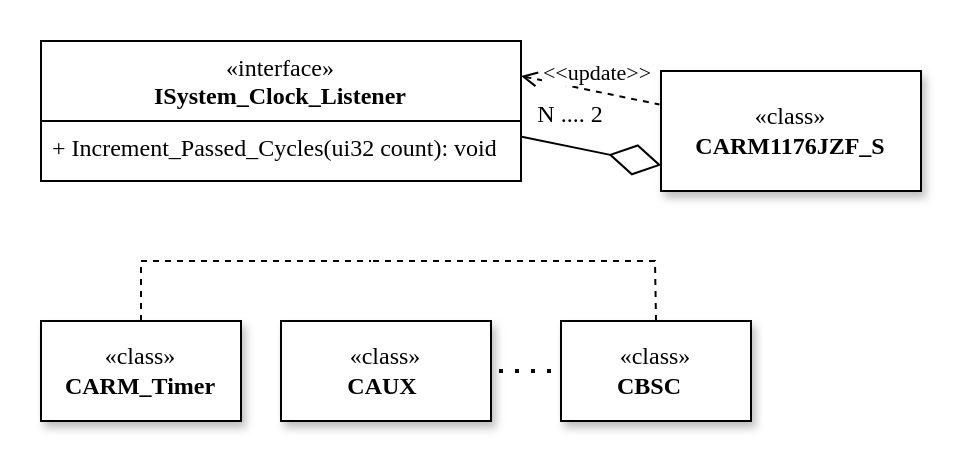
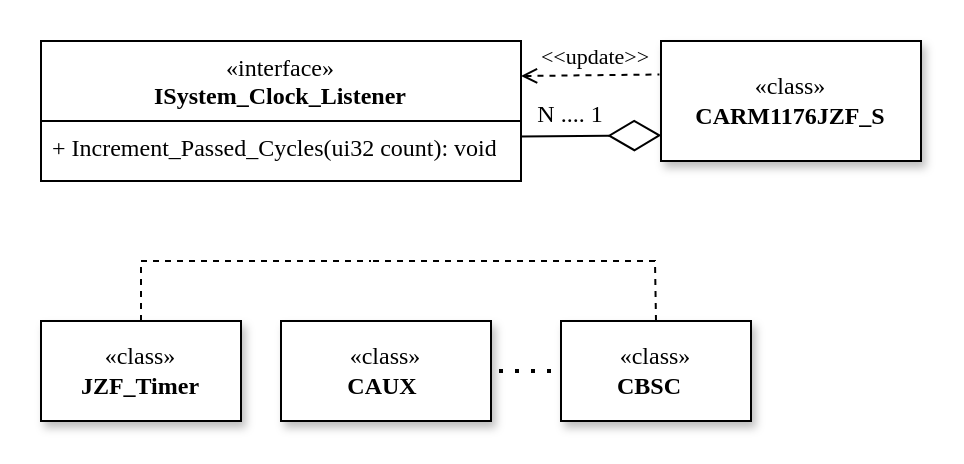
node "N .... 2": label "N .... 2" -> "N .... 1"
node "«class» CARM1176JZF_S": moved (791, 131) -> (791, 101)
node "«class» CARM_Timer": label "«class» CARM_Timer" -> "«class» JZF_Timer"
